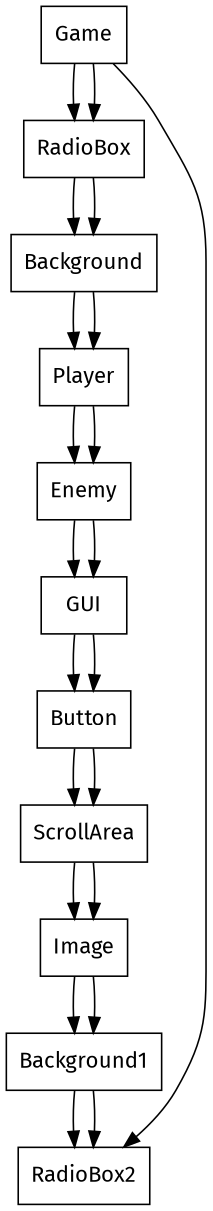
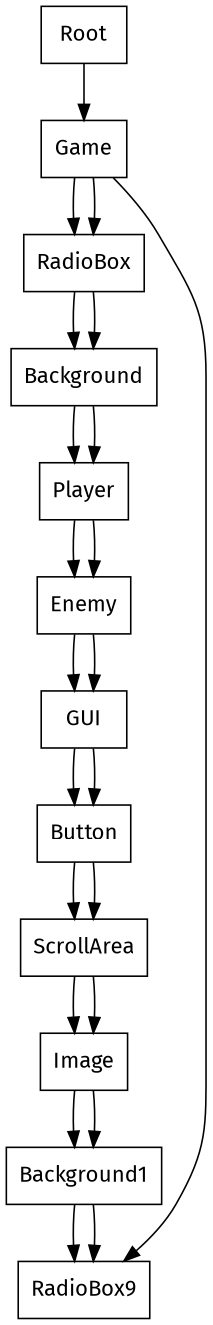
node "Root": added
node "RadioBox2": label "RadioBox2" -> "RadioBox9"
